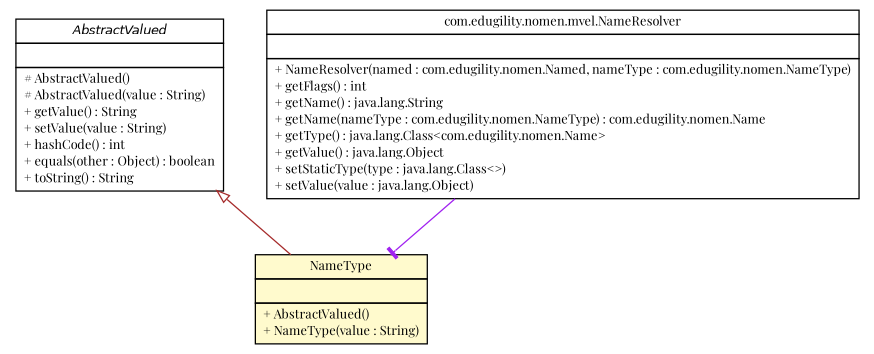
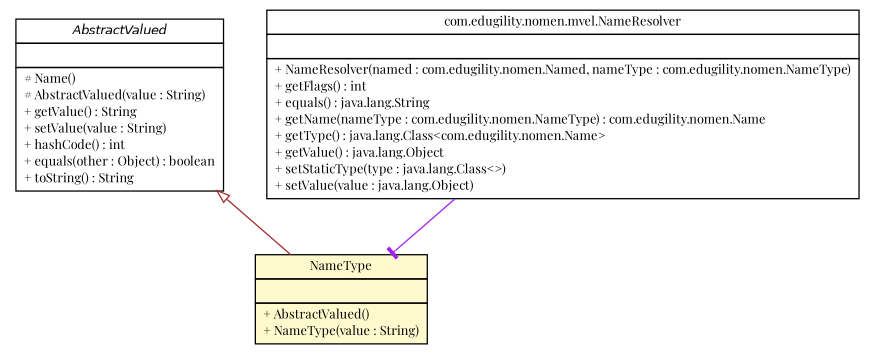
node "AbstractValued": text "# AbstractValued()" -> "# Name()"
node "com.edugility.nomen.mvel.NameResolver": text "+ getName() : java.lang.String" -> "+ equals() : java.lang.String"
